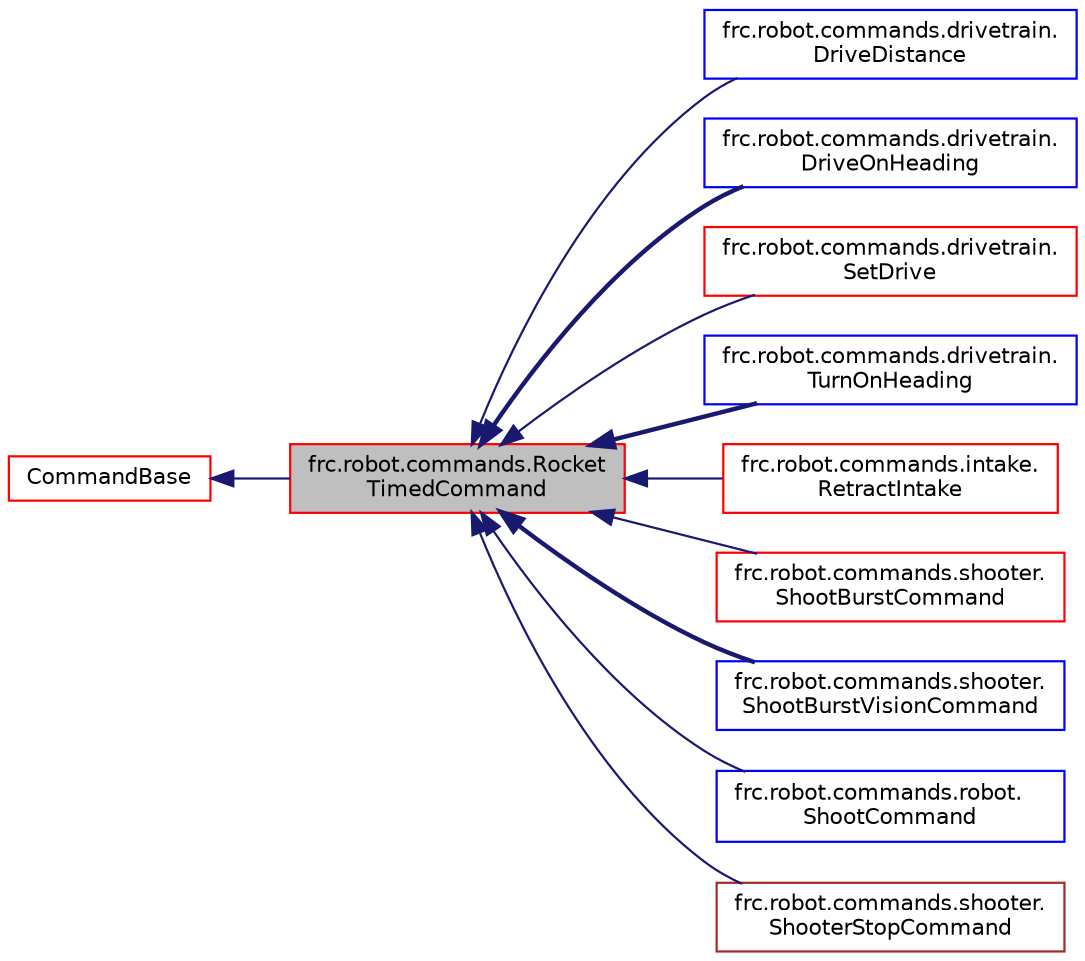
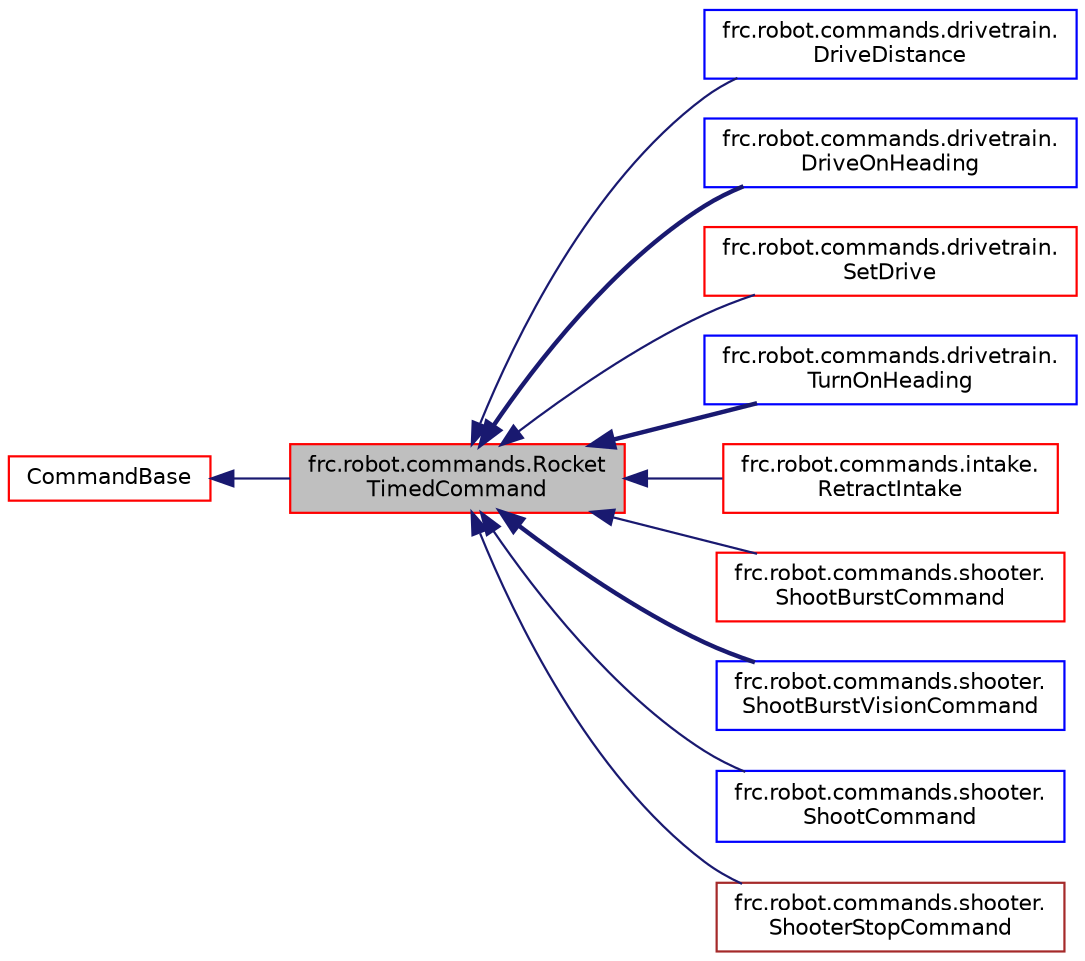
node "frc.robot.commands.robot. ShootCommand": label "frc.robot.commands.robot. ShootCommand" -> "frc.robot.commands.shooter. ShootCommand"
